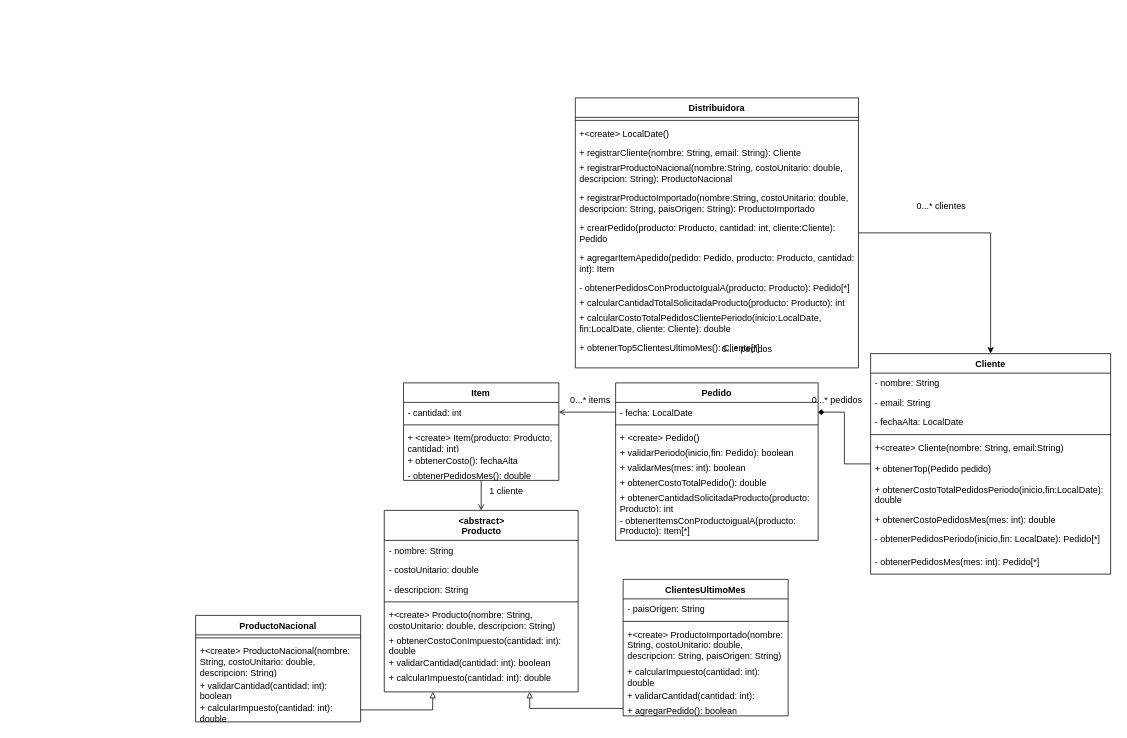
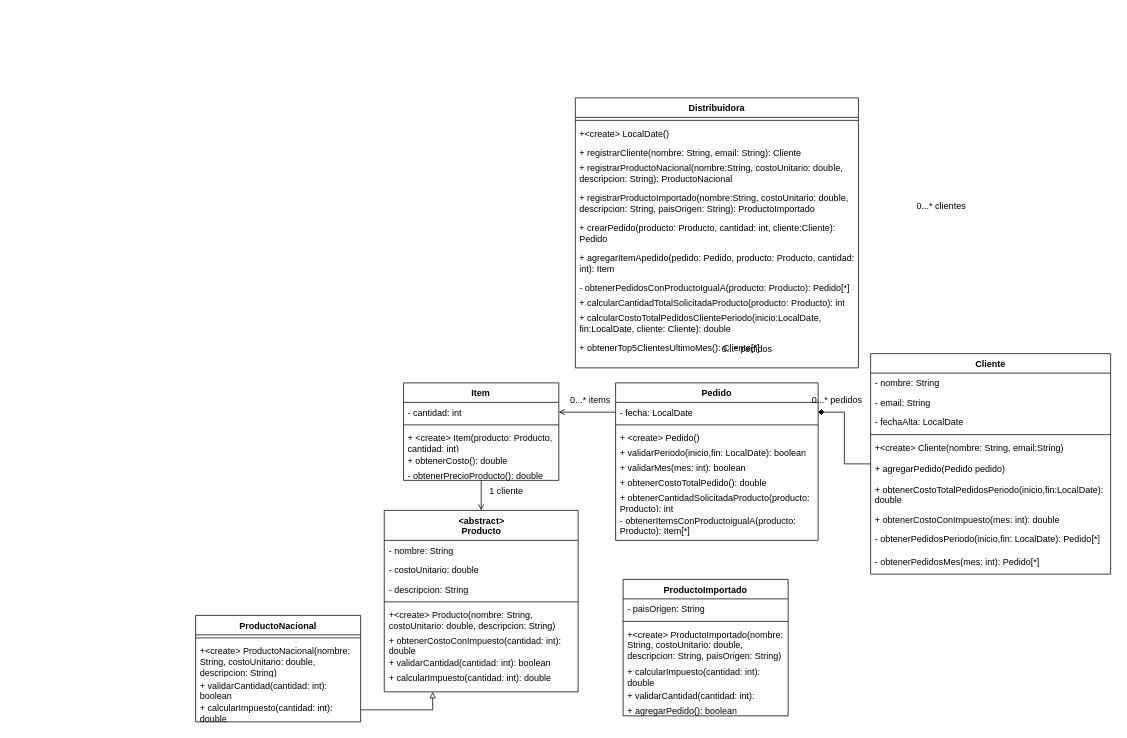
edge "Distribuidora" -> "Cliente": removed
node "+ validarPeriodo(inicio,fin: Pedido): boolean": label "+ validarPeriodo(inicio,fin: Pedido): boolean" -> "+ validarPeriodo(inicio,fin: LocalDate): boolean"
node "+ obtenerCosto(): fechaAlta": label "+ obtenerCosto(): fechaAlta" -> "+ obtenerCosto(): double"
node "+ obtenerTop(Pedido pedido)": label "+ obtenerTop(Pedido pedido)" -> "+ agregarPedido(Pedido pedido)"
node "- obtenerPedidosMes(): double": label "- obtenerPedidosMes(): double" -> "- obtenerPrecioProducto(): double"
node "+ obtenerCostoPedidosMes(mes: int): double": label "+ obtenerCostoPedidosMes(mes: int): double" -> "+ obtenerCostoConImpuesto(mes: int): double"
node "ClientesUltimoMes": label "ClientesUltimoMes" -> "ProductoImportado"
edge "+ agregarPedido(): boolean" -> "<abstract> Producto": removed
